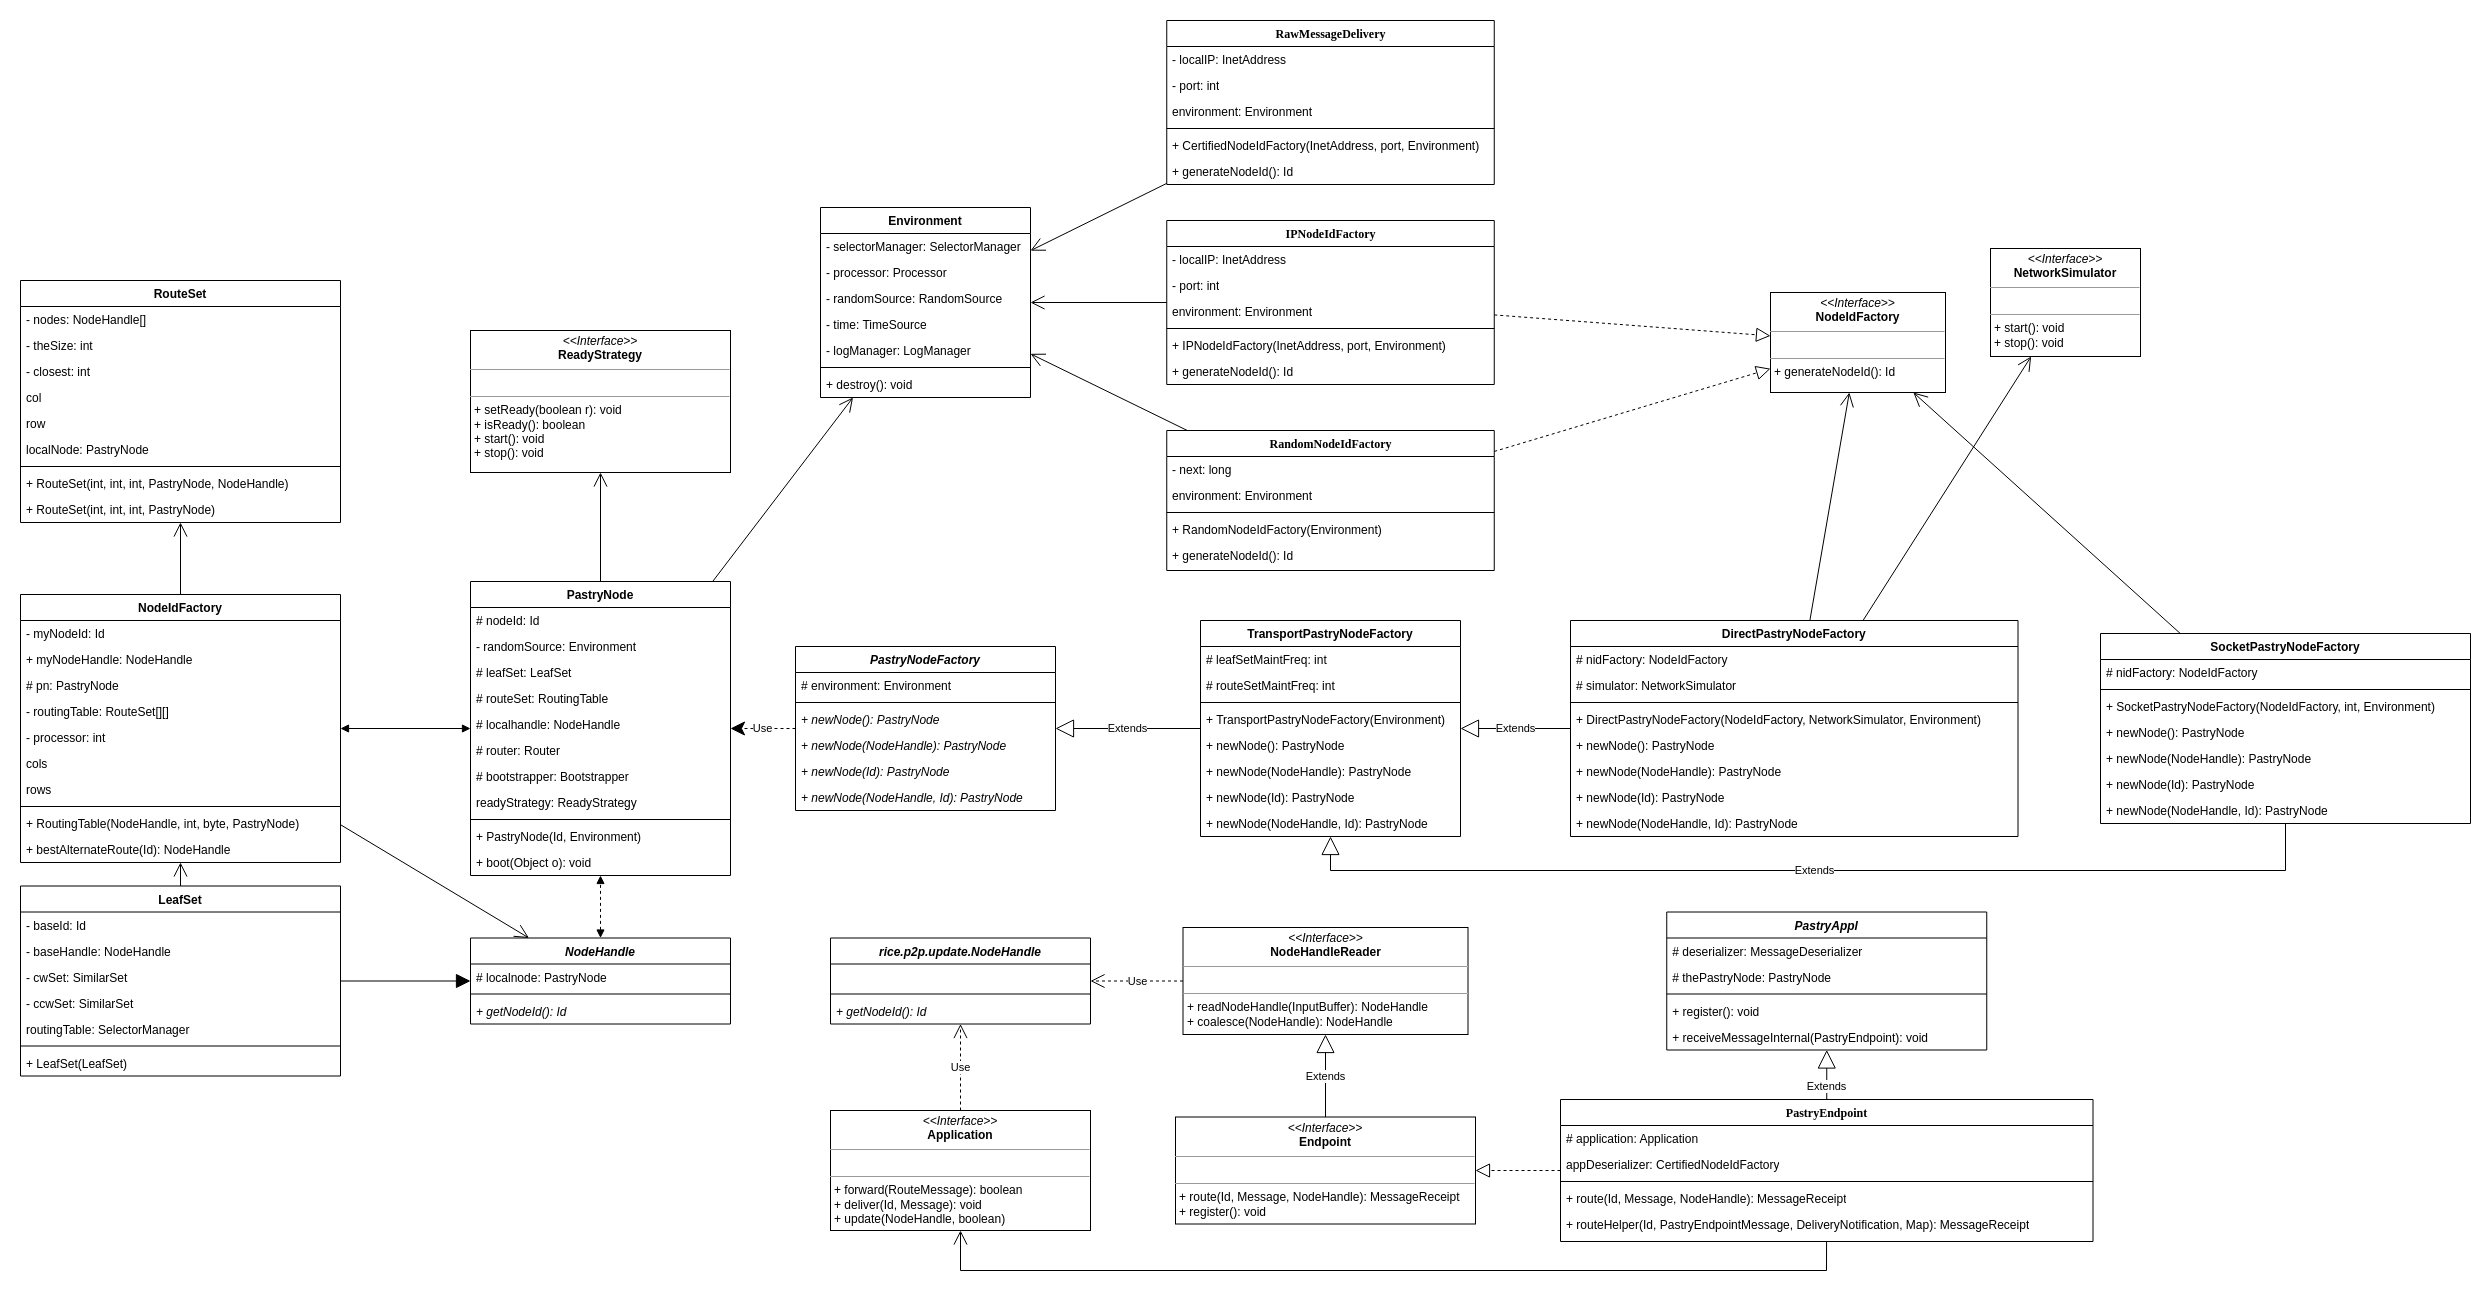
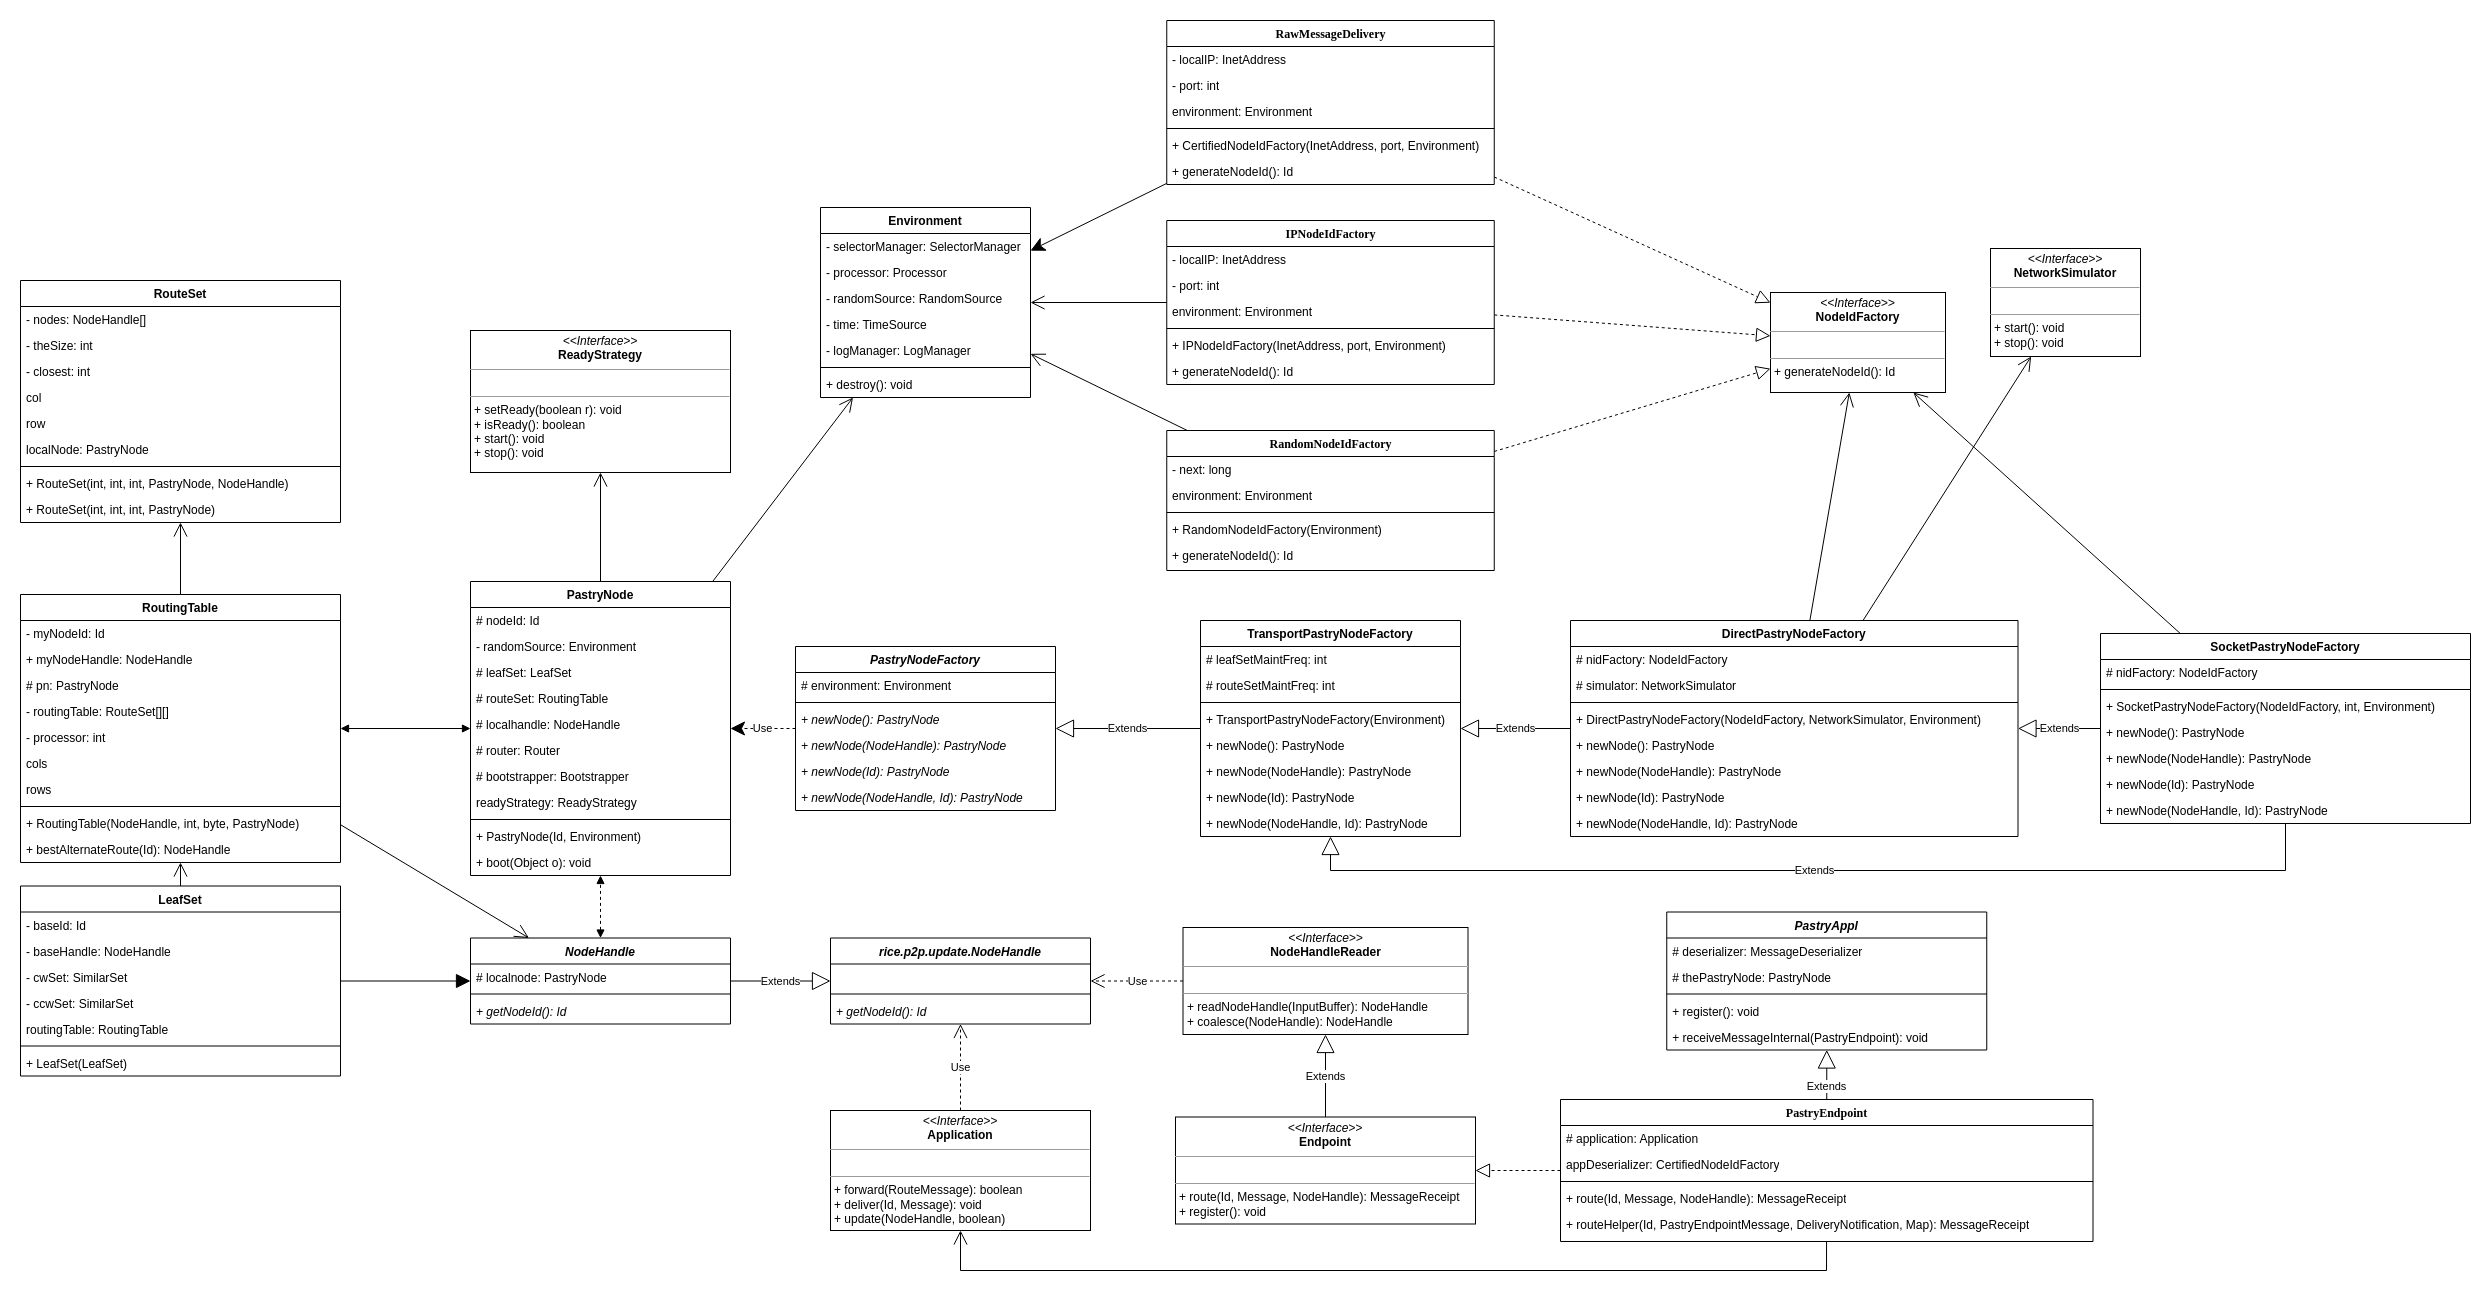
edge "RawMessageDelivery" -> "<<Interface>> NodeIdFactory + generateNodeId(): Id": added
edge "RawMessageDelivery" -> "Environment": arrowhead open -> classic
node "NodeIdFactory": label "NodeIdFactory" -> "RoutingTable"
edge "SocketPastryNodeFactory" -> "DirectPastryNodeFactory": added, label "Extends"
edge "NodeHandle" -> "rice.p2p.update.NodeHandle": added, label "Extends"
node "routingTable: SelectorManager": label "routingTable: SelectorManager" -> "routingTable: RoutingTable"
